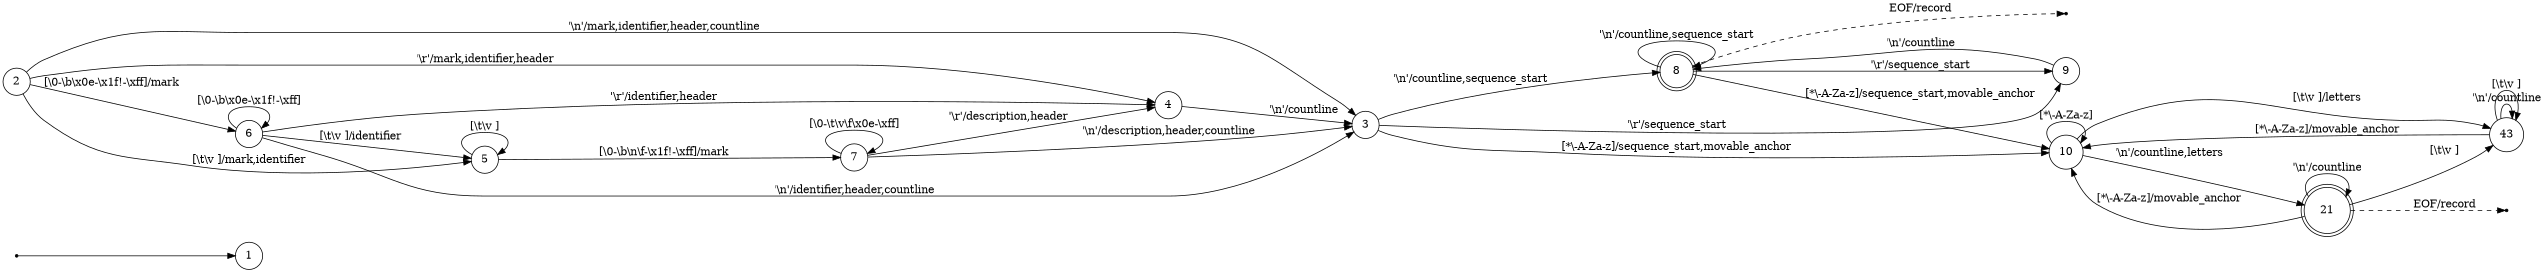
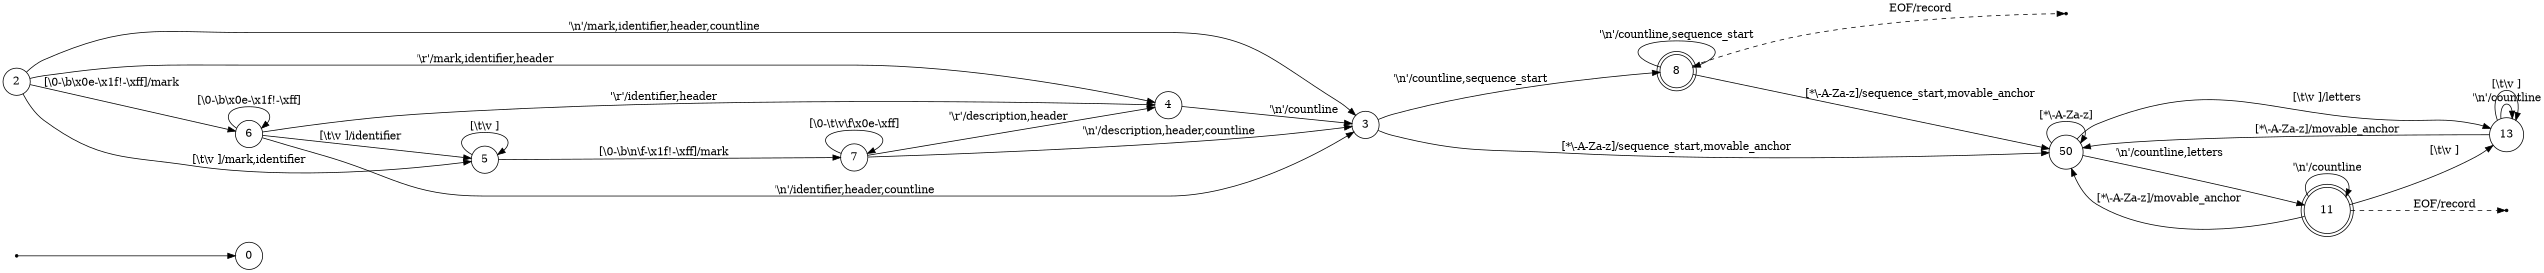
node "9": removed
node "43": label "43" -> "13"
node "10": label "10" -> "50"
node "21": label "21" -> "11"
node "1": label "1" -> "0"
